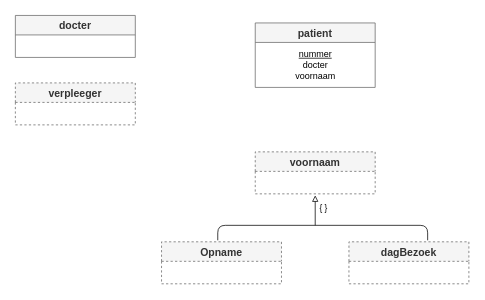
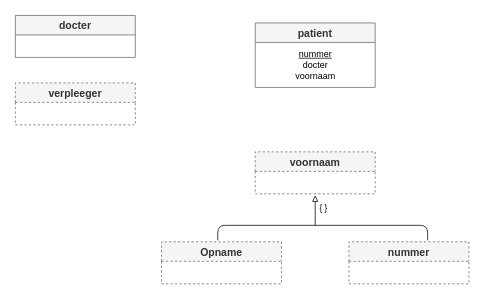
node "dagBezoek": label "dagBezoek" -> "nummer"
